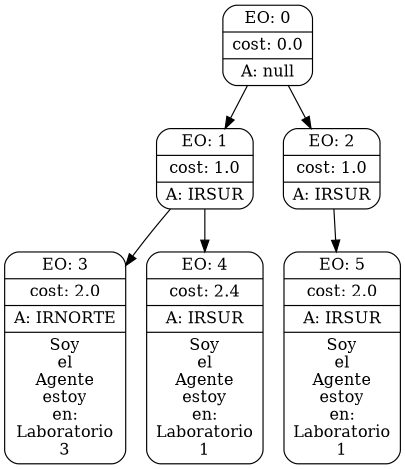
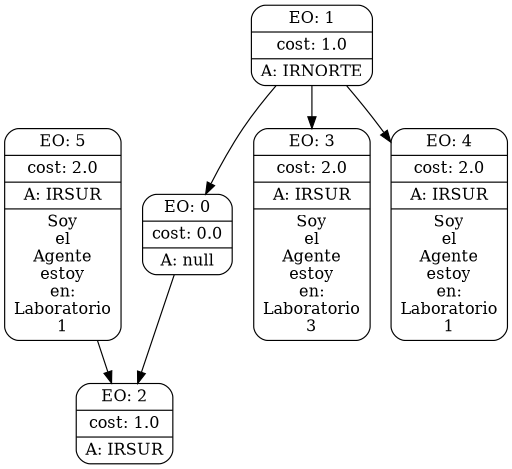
edge "EO: 0" -> "EO: 1": reversed
node "EO: 1": text "A: IRSUR" -> "A: IRNORTE"
edge "EO: 2" -> "EO: 5": reversed
node "EO: 4": text "cost: 2.4" -> "cost: 2.0"
node "EO: 3": text "A: IRNORTE" -> "A: IRSUR"
